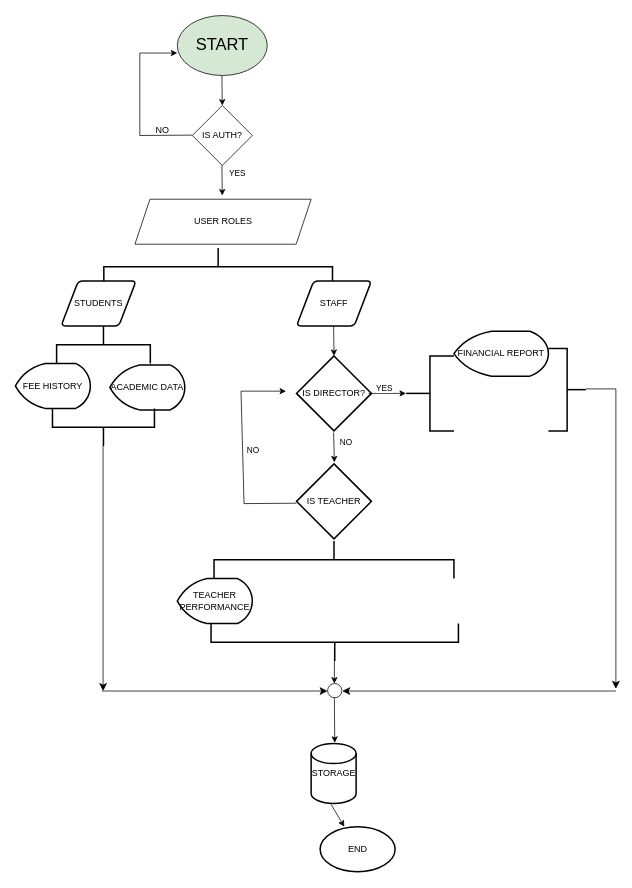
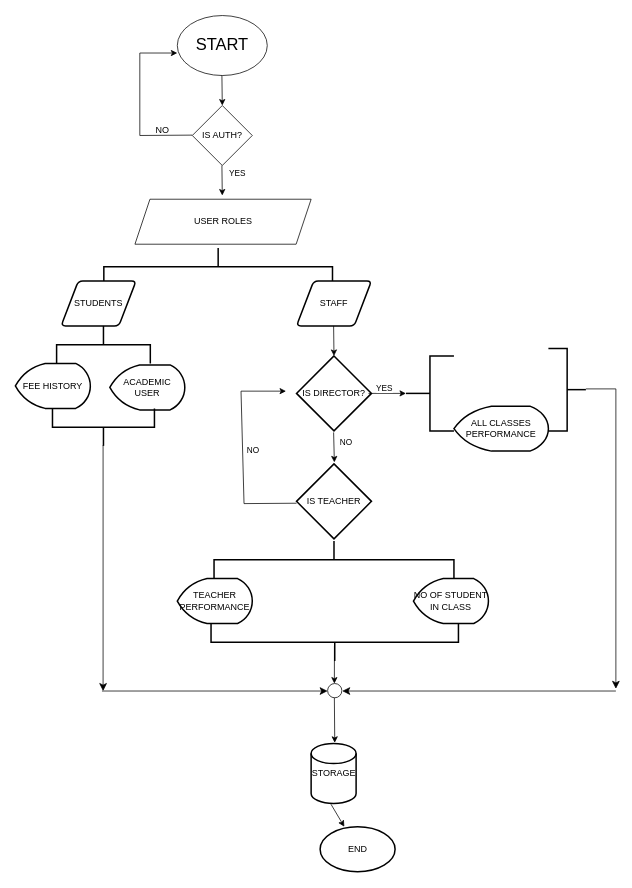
node "START": fillcolor #d5e8d4 -> #ffffff
node "FINANCIAL REPORT": removed
node "ACADEMIC DATA": label "ACADEMIC DATA" -> "ACADEMIC USER"
node "ALL CLASSES PERFORMANCE": added
node "NO OF STUDENT IN CLASS": added
